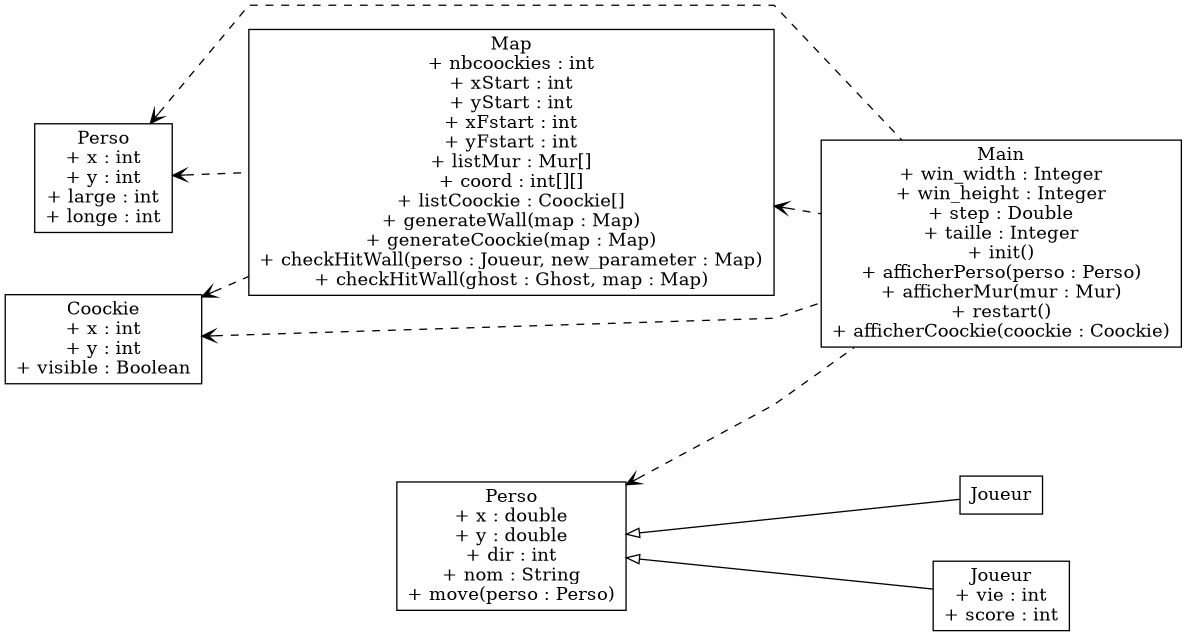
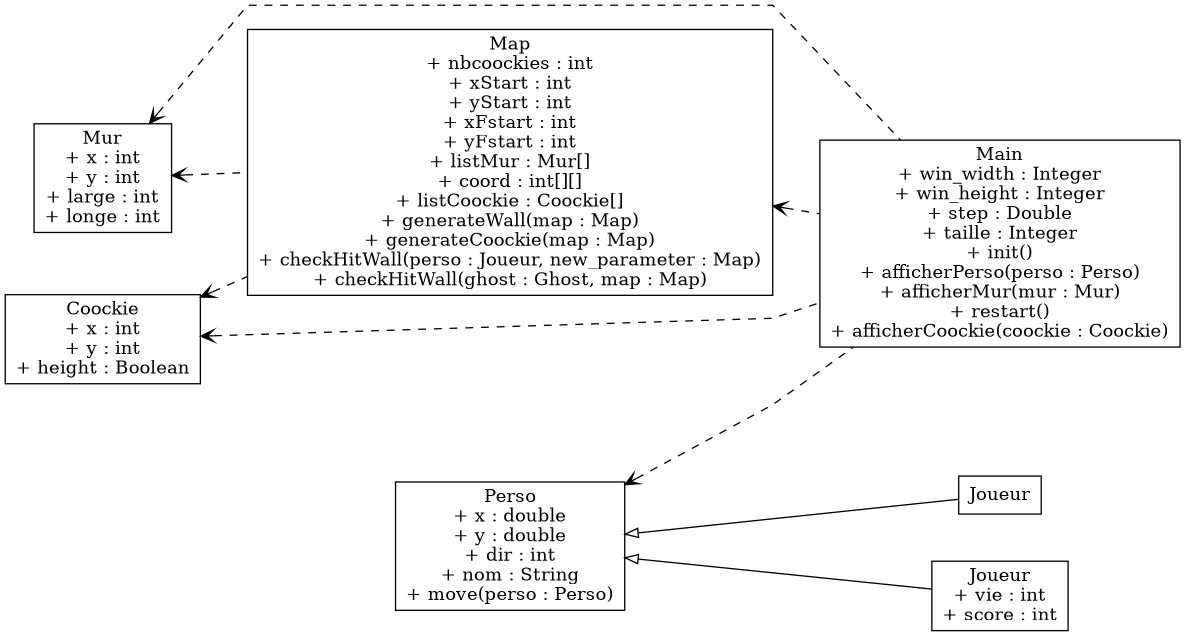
node "Perso + x : int + y : int + large : int + longe : int": label "Perso + x : int + y : int + large : int + longe : int" -> "Mur + x : int + y : int + large : int + longe : int"
node "Coockie + x : int + y : int + visible : Boolean": label "Coockie + x : int + y : int + visible : Boolean" -> "Coockie + x : int + y : int + height : Boolean"
